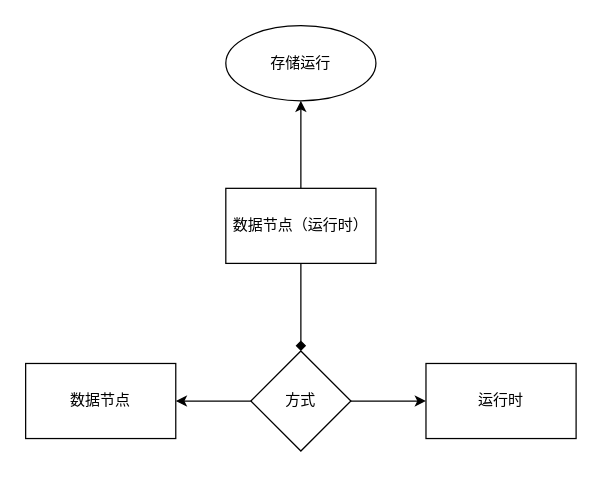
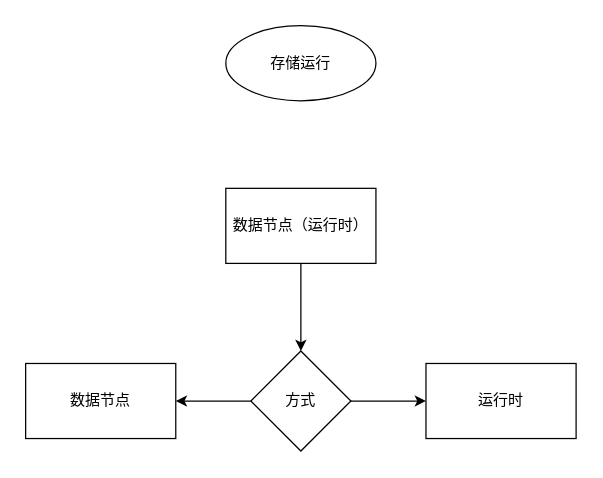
edge "数据节点（运行时）" -> "存储运行": removed
edge "数据节点（运行时）" -> "方式": arrowhead diamond -> classic
